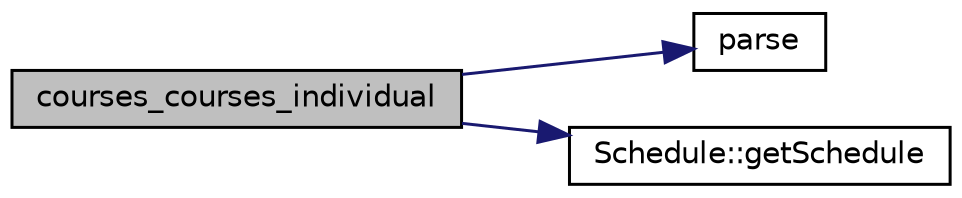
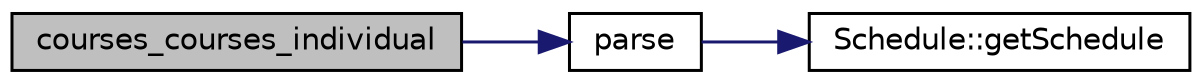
edge "courses_courses_individual" -> "Schedule::getSchedule": now "parse" -> "Schedule::getSchedule"
